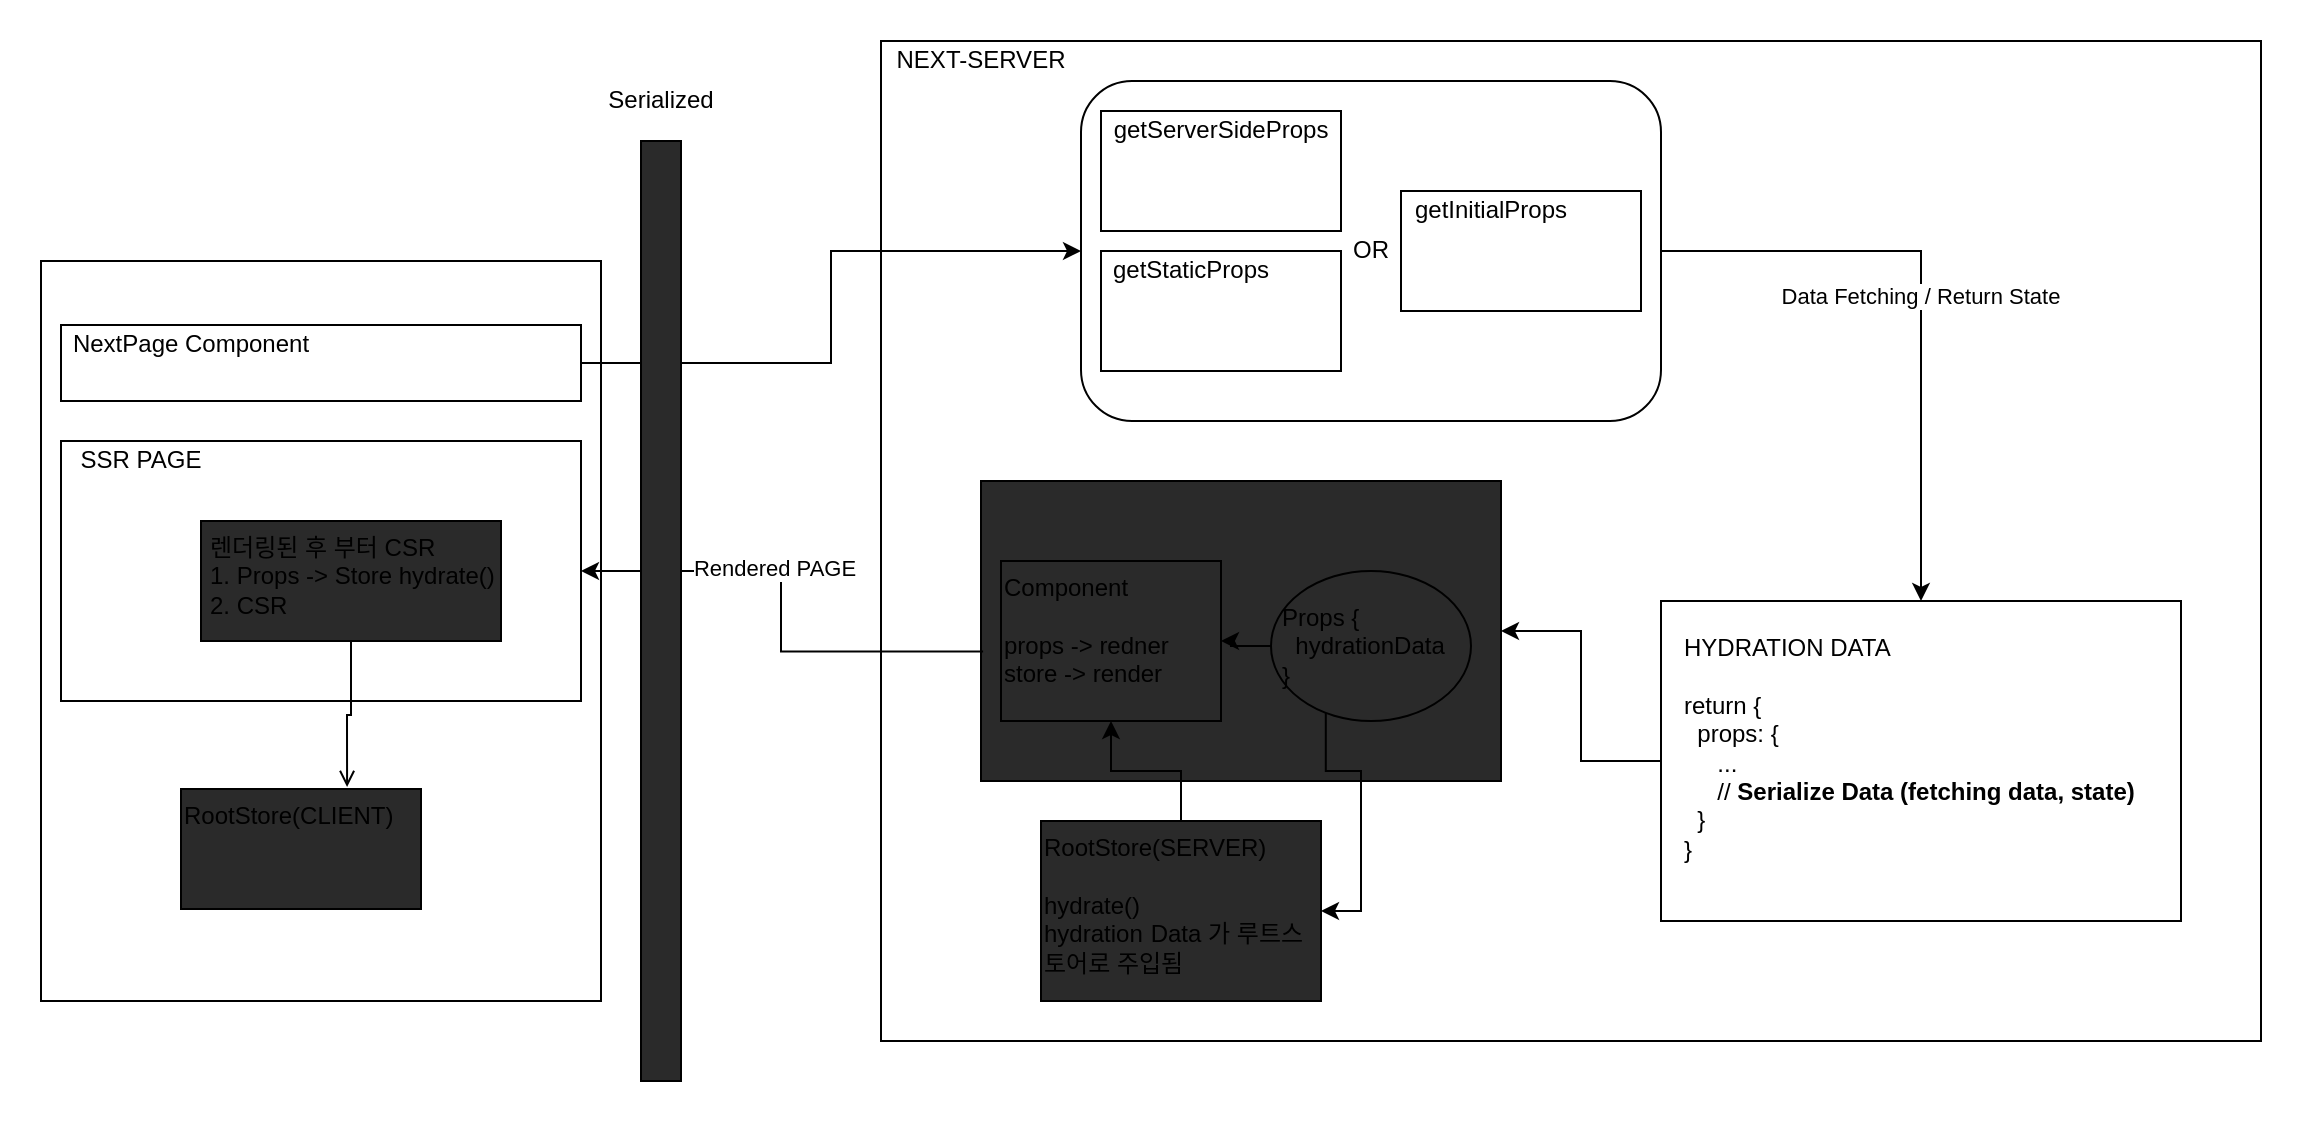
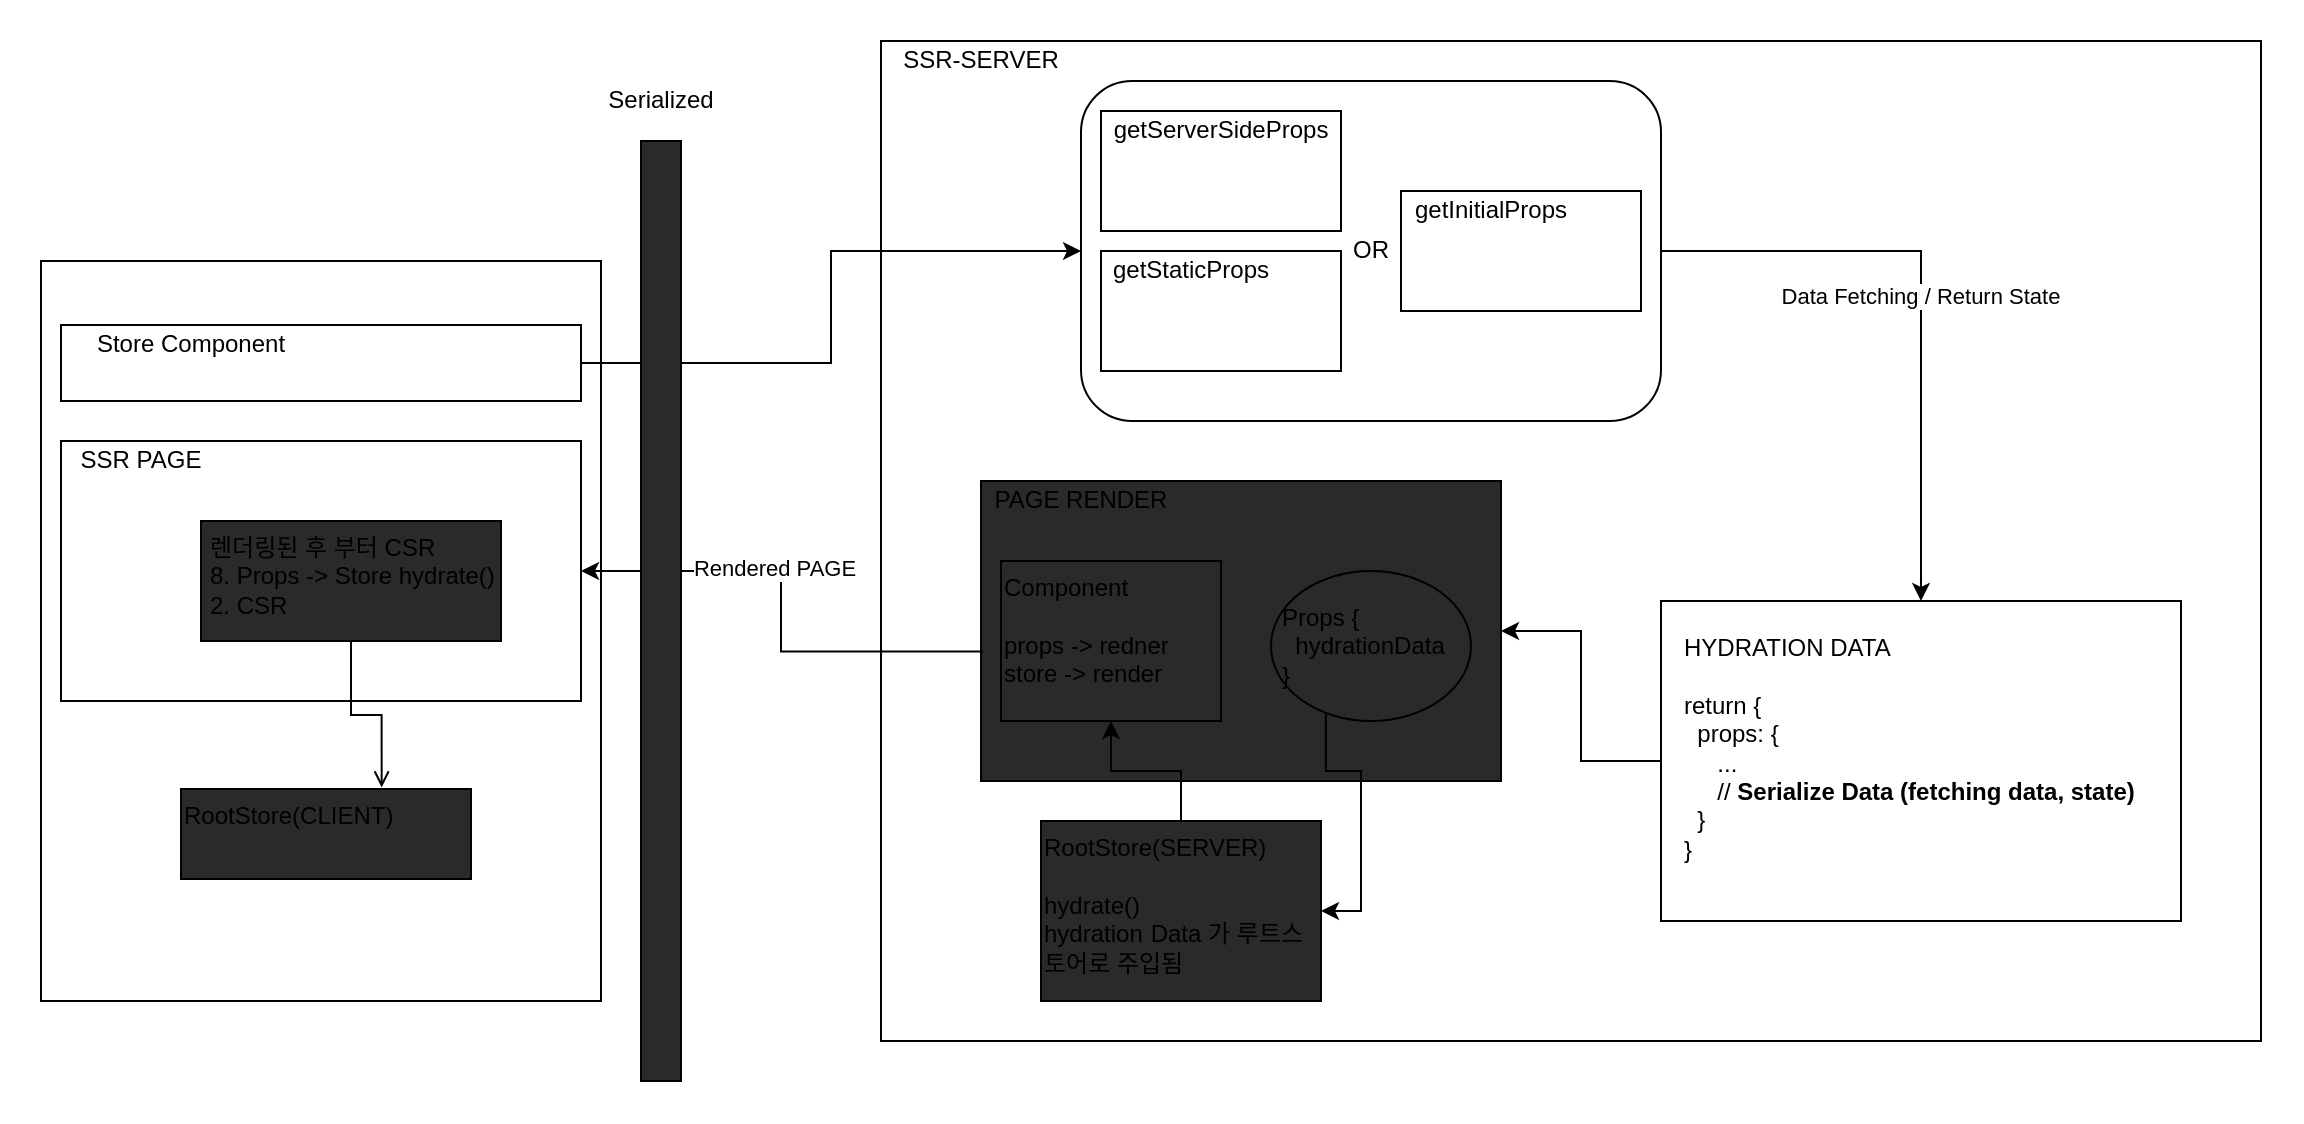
node "NEXT-SERVER": label "NEXT-SERVER" -> "SSR-SERVER"
node "NextPage Component": label "NextPage Component" -> "Store Component"
node "PAGE RENDER": added
node "렌더링된 후 부터 CSR 1. Props -> Store hydrate() 2. CSR": label "렌더링된 후 부터 CSR 1. Props -> Store hydrate() 2. CSR" -> "렌더링된 후 부터 CSR 8. Props -> Store hydrate() 2. CSR"
edge "Props { hydrationData }" -> "Component props -> redner store -> render": removed
node "RootStore(CLIENT)": size 240x120 -> 290x90
